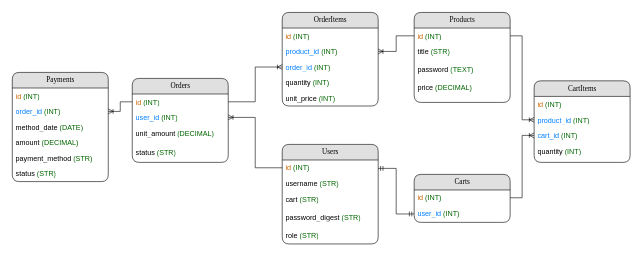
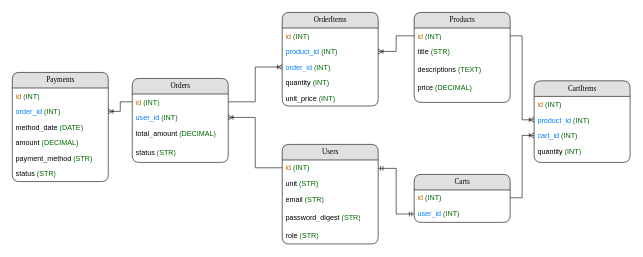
node "password (TEXT)": label "password (TEXT)" -> "descriptions (TEXT)"
node "unit_amount (DECIMAL)": label "unit_amount (DECIMAL)" -> "total_amount (DECIMAL)"
node "username (STR)": label "username (STR)" -> "unit (STR)"
node "cart (STR)": label "cart (STR)" -> "email (STR)"
